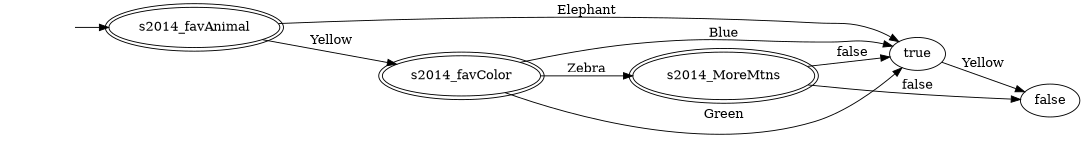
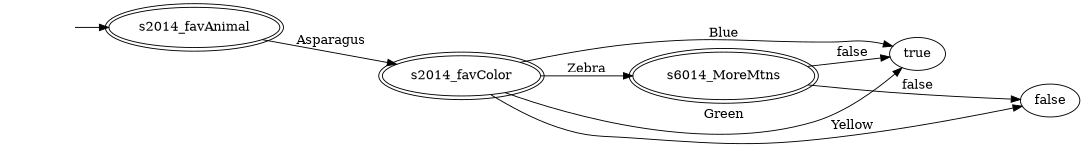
edge "s2014_favAnimal" -> "true": removed, label "Elephant"
edge "s2014_favAnimal" -> "s2014_favColor": label "Yellow" -> "Asparagus"
edge "true" -> "false": now "s2014_favColor" -> "false"
node "s2014_MoreMtns": label "s2014_MoreMtns" -> "s6014_MoreMtns"
